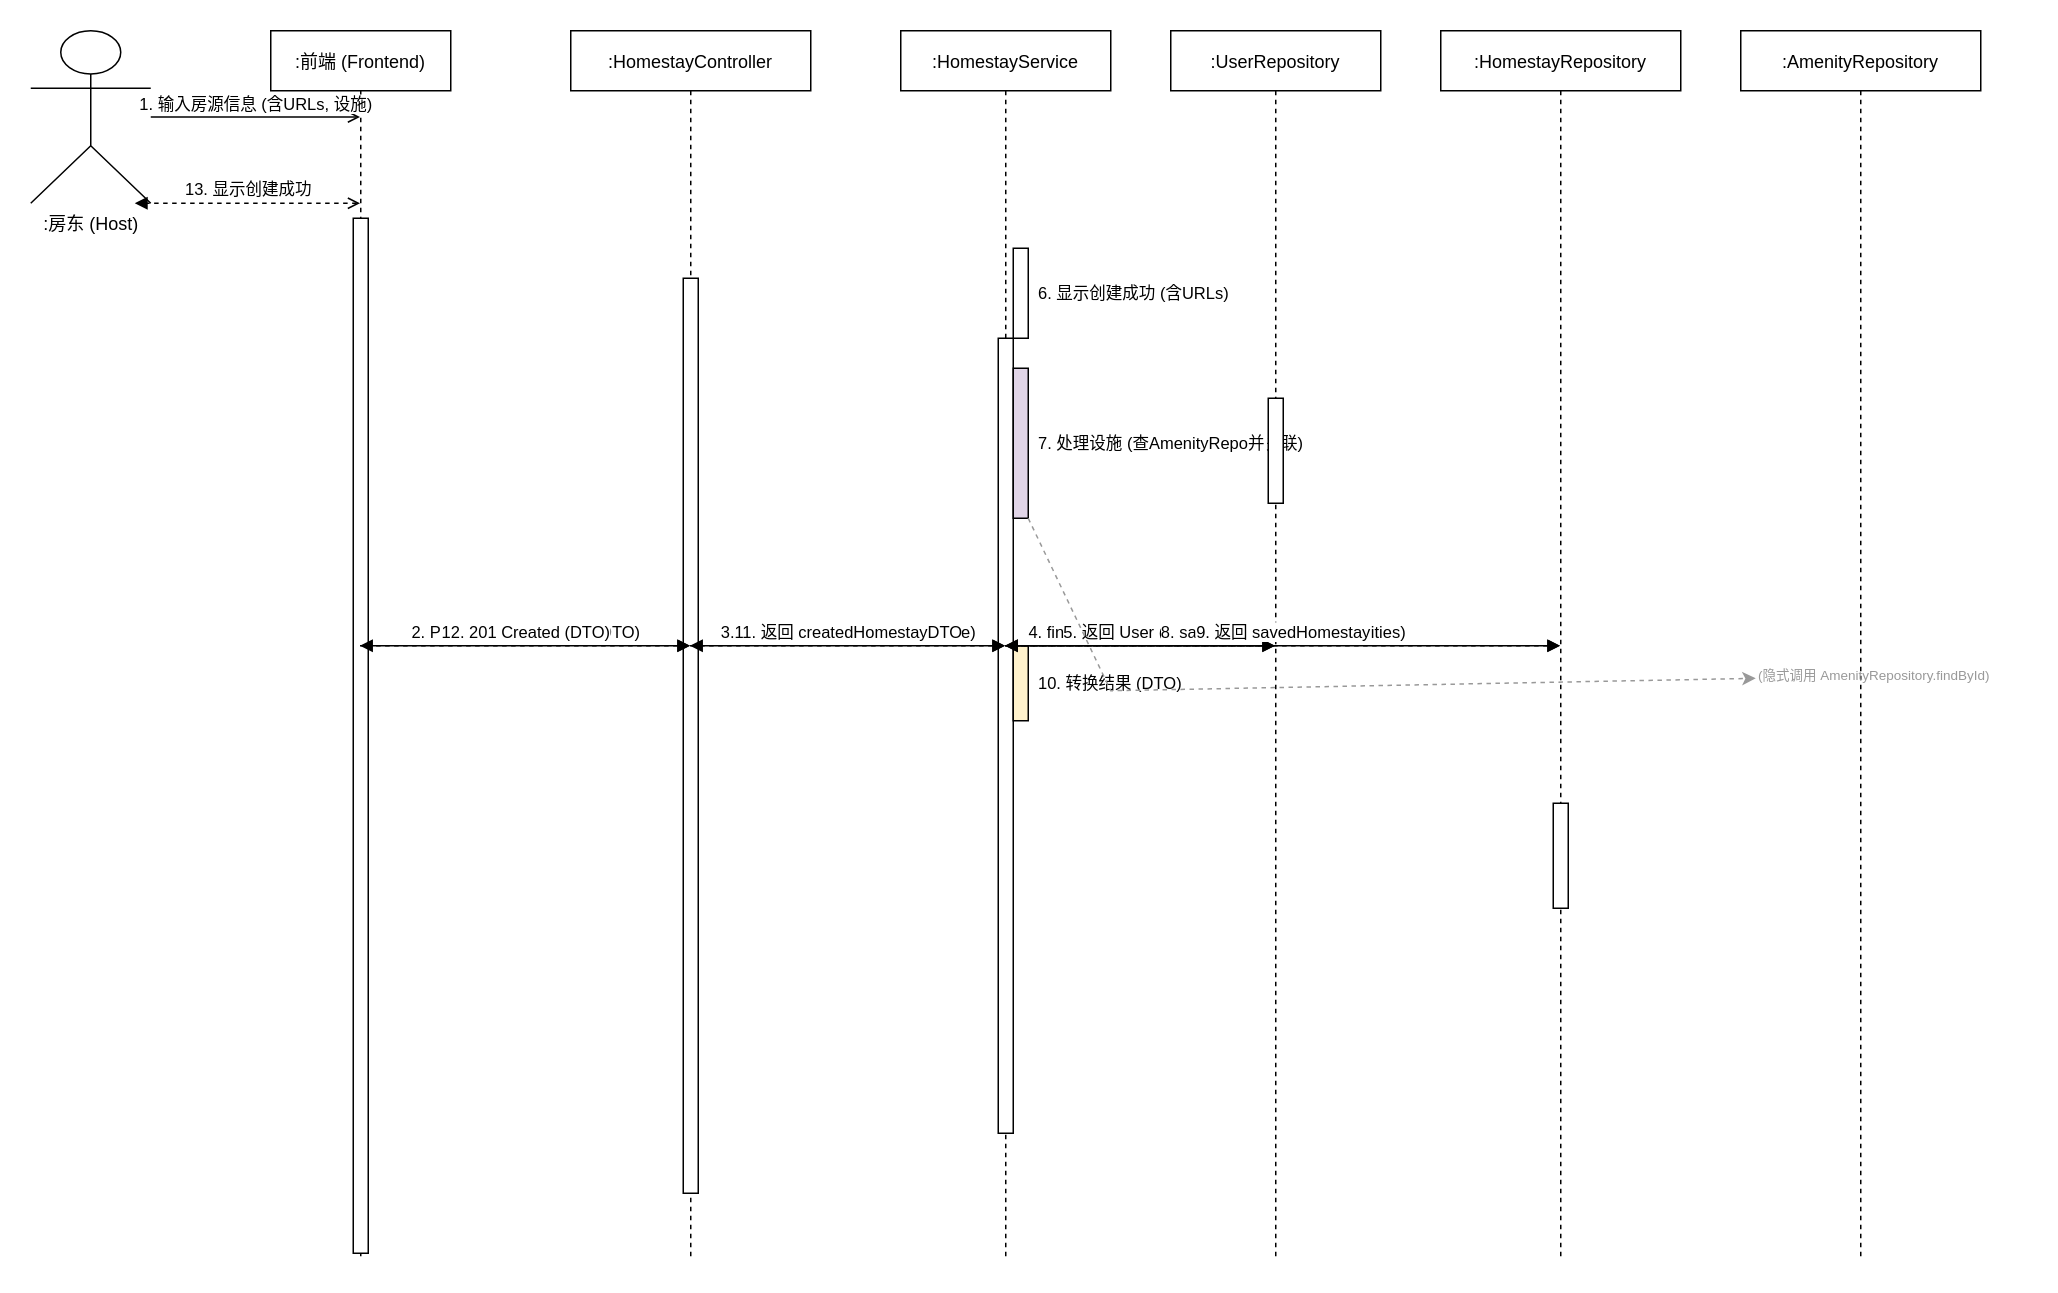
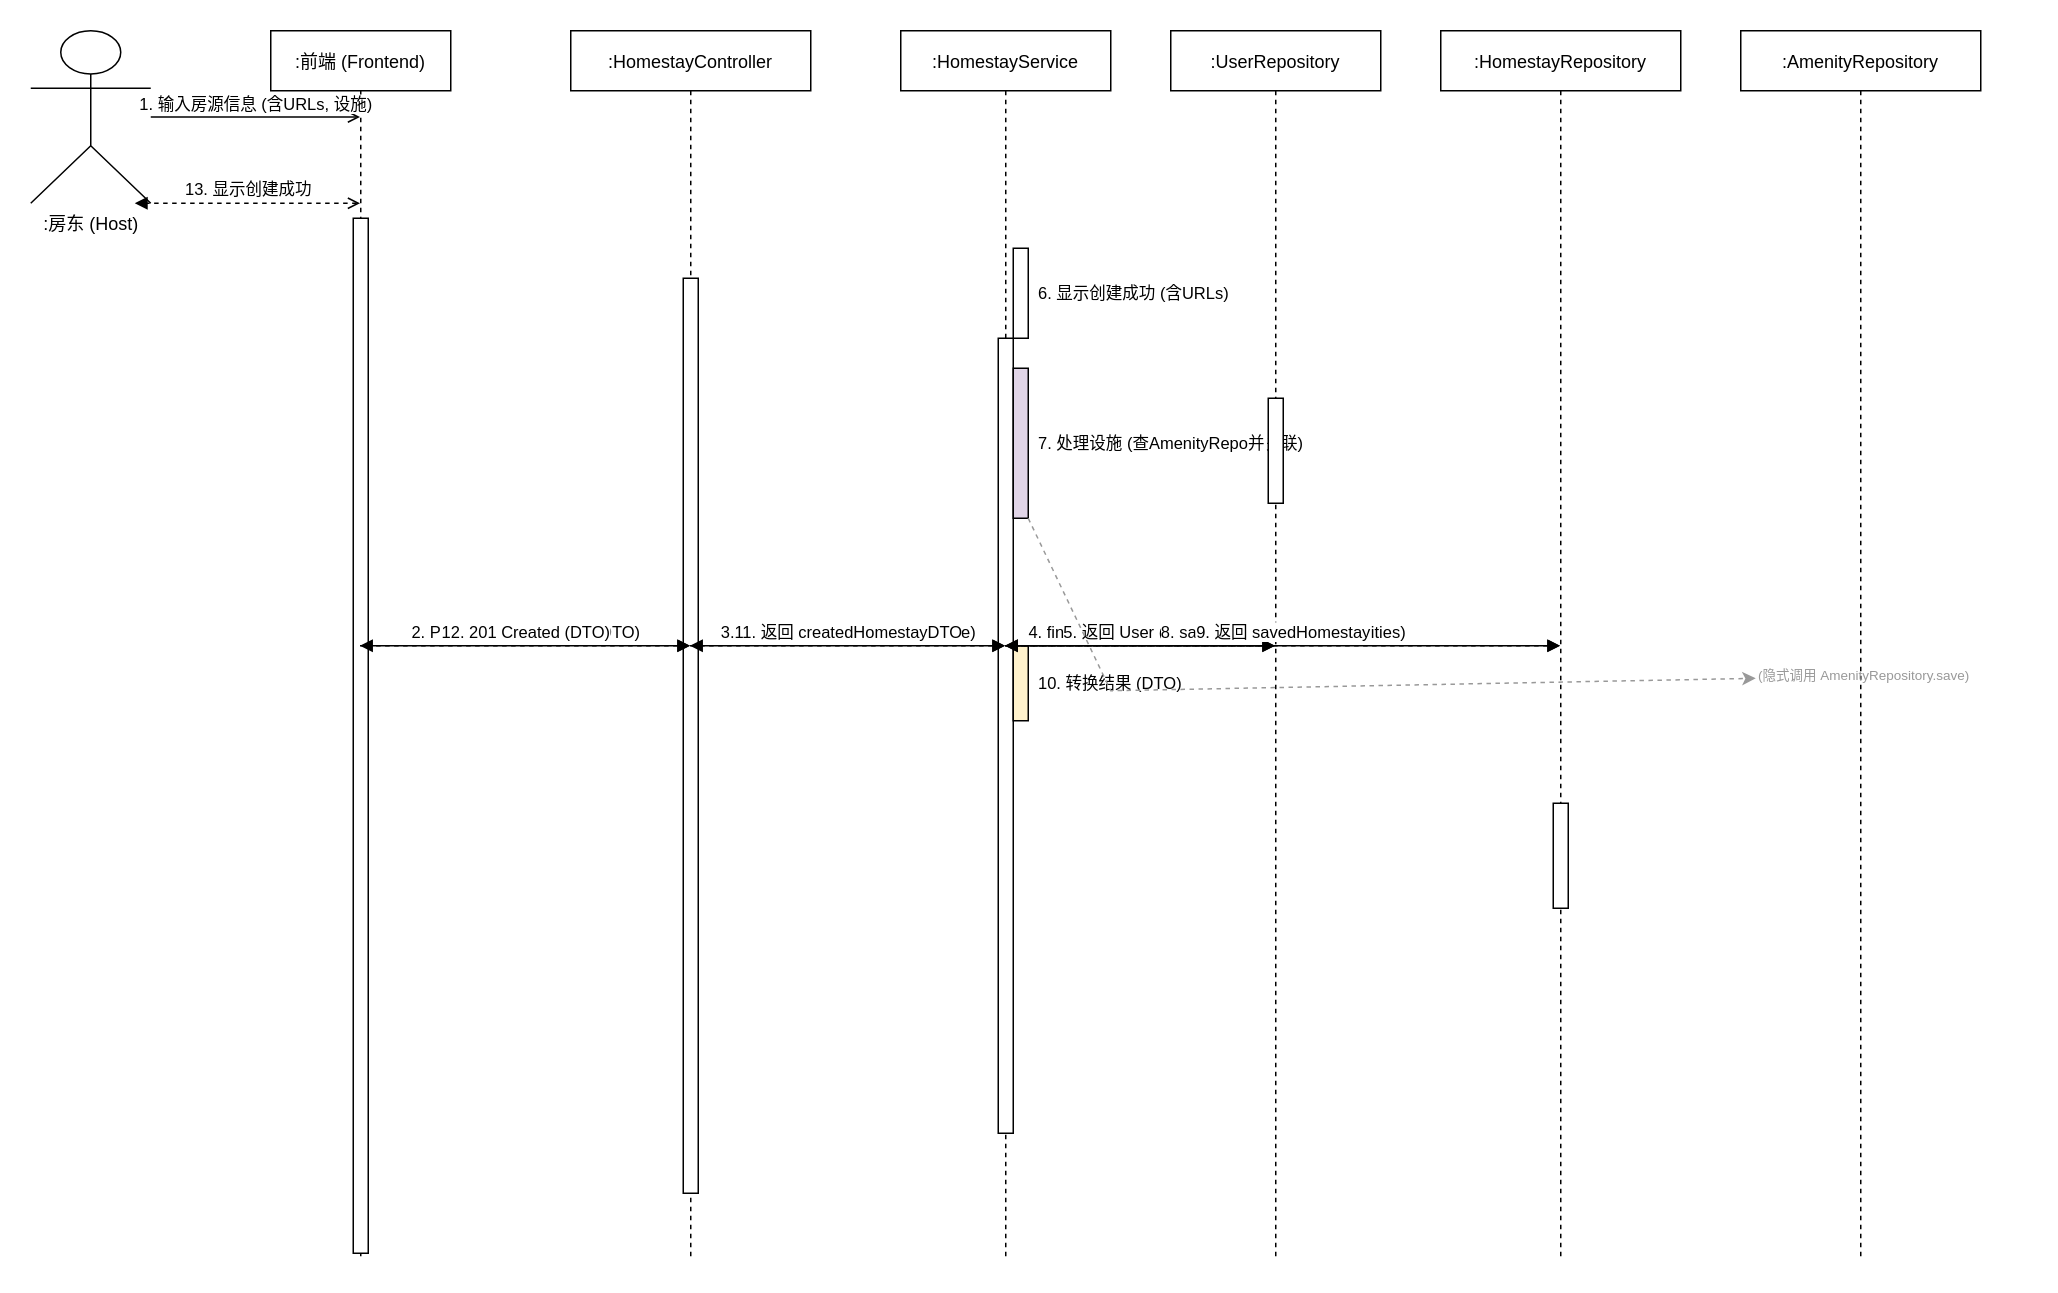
node "(隐式调用 AmenityRepository.findById)": label "(隐式调用 AmenityRepository.findById)" -> "(隐式调用 AmenityRepository.save)"
